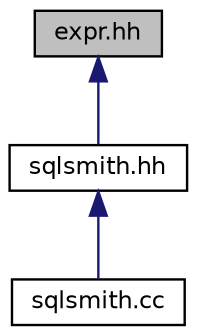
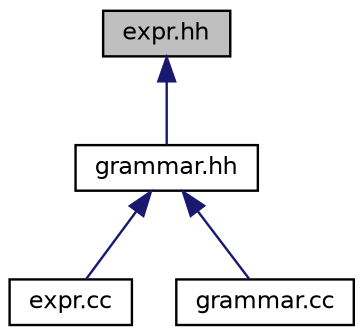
node "sqlsmith.hh": label "sqlsmith.hh" -> "grammar.hh"
node "expr.cc": added
node "sqlsmith.cc": label "sqlsmith.cc" -> "grammar.cc"
